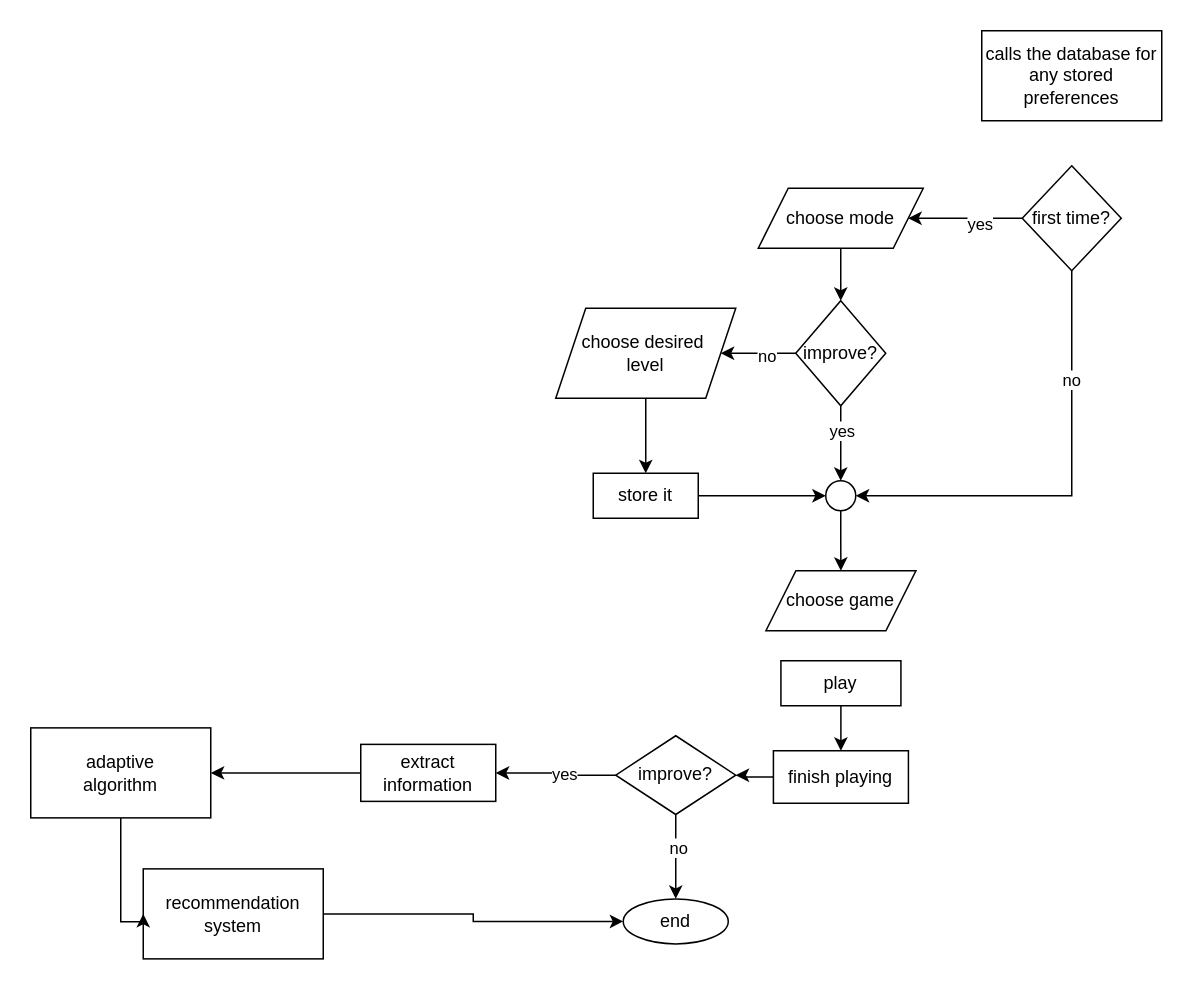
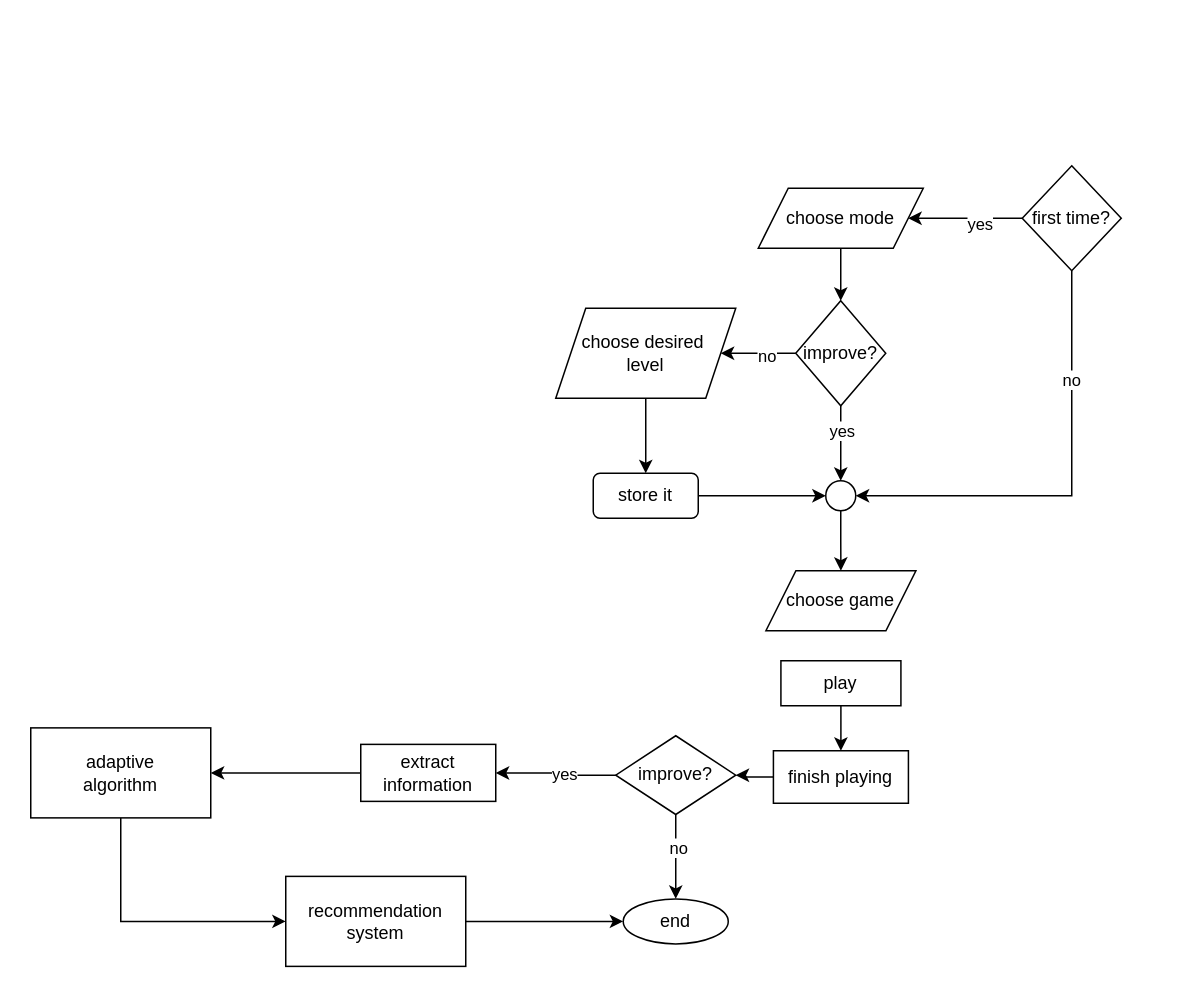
node "calls the database for any stored preferences": removed
node "store it": shape rectangle -> rounded rectangle
node "recommendation system": moved (233, 914) -> (376, 921)
